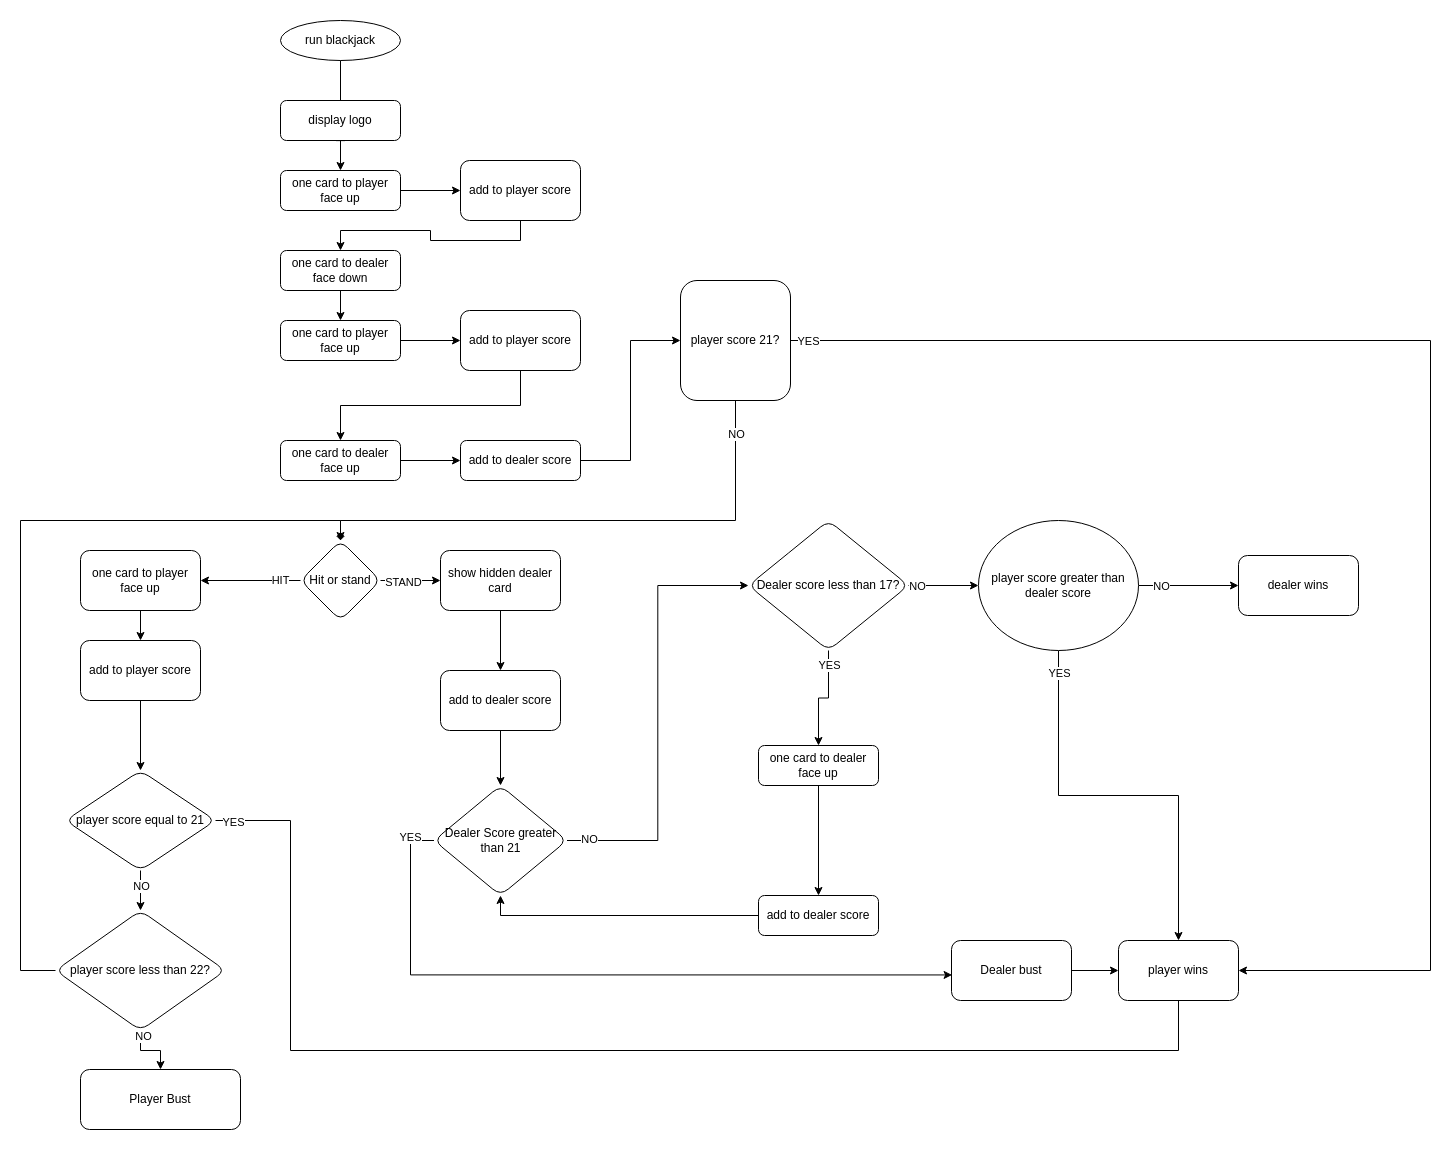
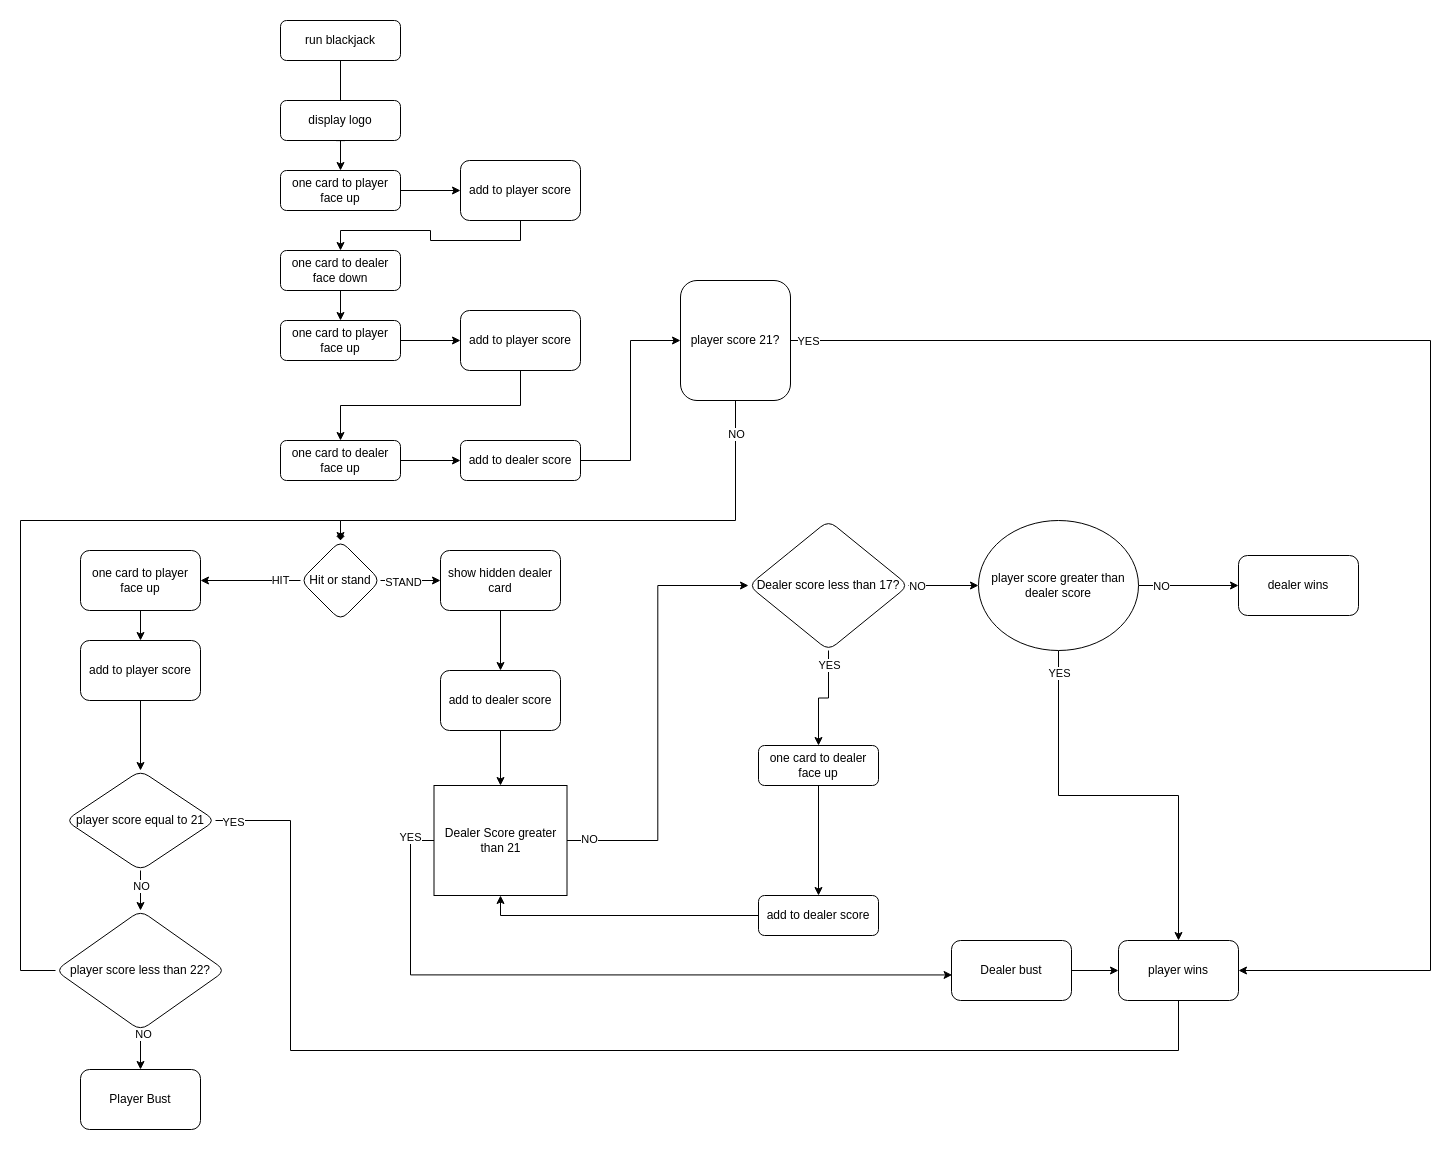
node "run blackjack": shape ellipse -> rounded rectangle
node "Dealer Score greater than 21": shape diamond -> rectangle
node "Player Bust": size 160x60 -> 120x60
